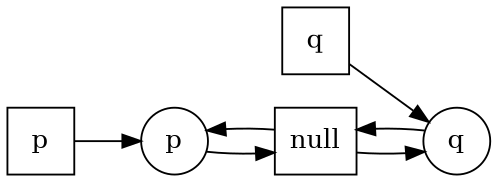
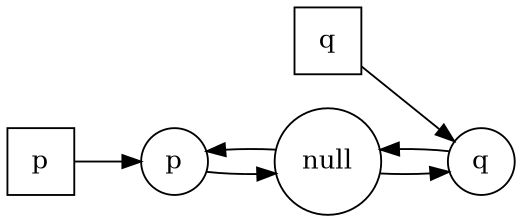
node "null": shape box -> circle
